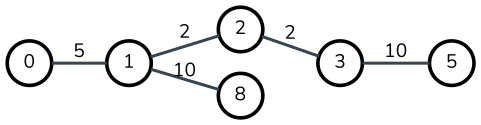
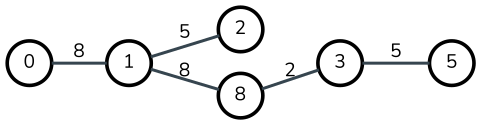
edge "2" -- "1": label "2" -> "5"
edge "2" -- "3": now "8" -- "3"
edge "0" -- "1": label "5" -> "8"
edge "3" -- "5": label "10" -> "5"
edge "1" -- "8": label "10" -> "8"
